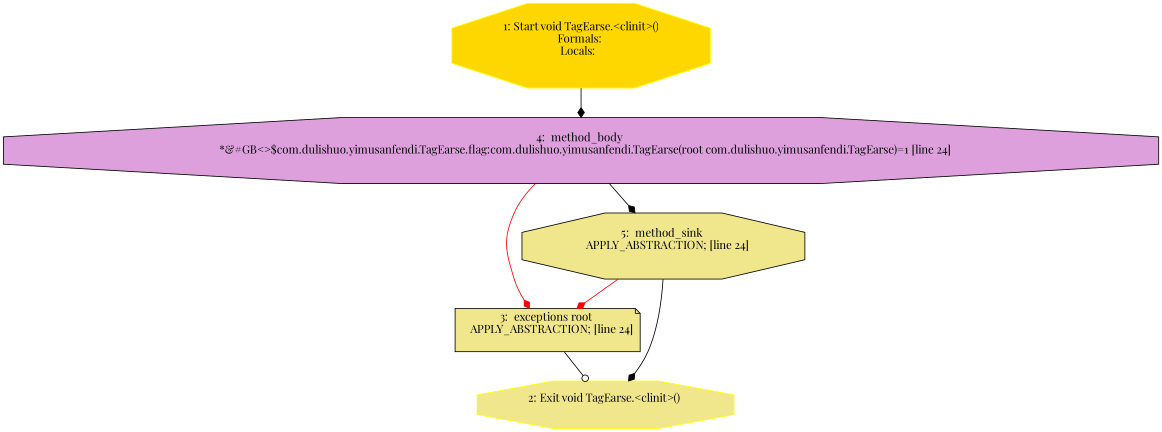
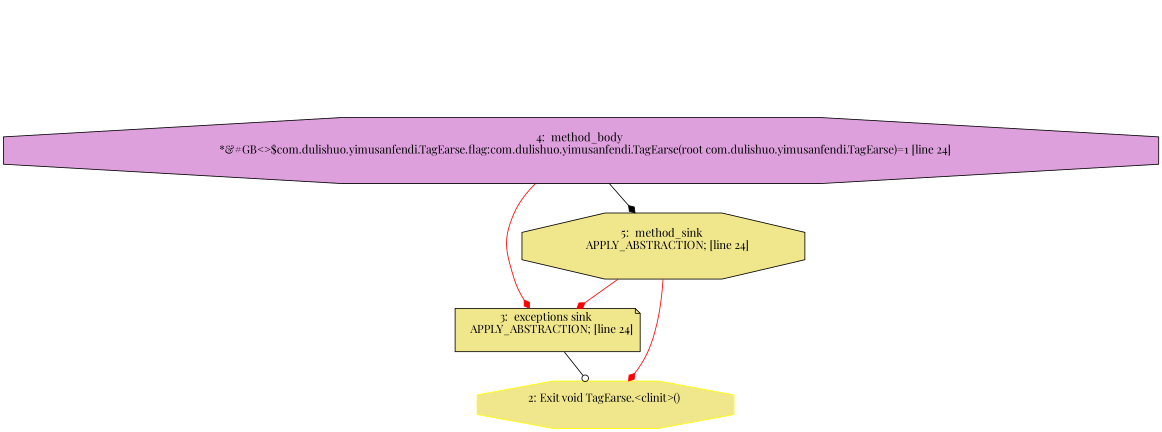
node "1: Start void TagEarse.<clinit>() Formals: Locals:": removed
edge "5:  method_sink APPLY_ABSTRACTION; [line 24]" -> "2: Exit void TagEarse.<clinit>()": color black -> red
node "3:  exceptions root APPLY_ABSTRACTION; [line 24]": label "3:  exceptions root APPLY_ABSTRACTION; [line 24]" -> "3:  exceptions sink APPLY_ABSTRACTION; [line 24]"
